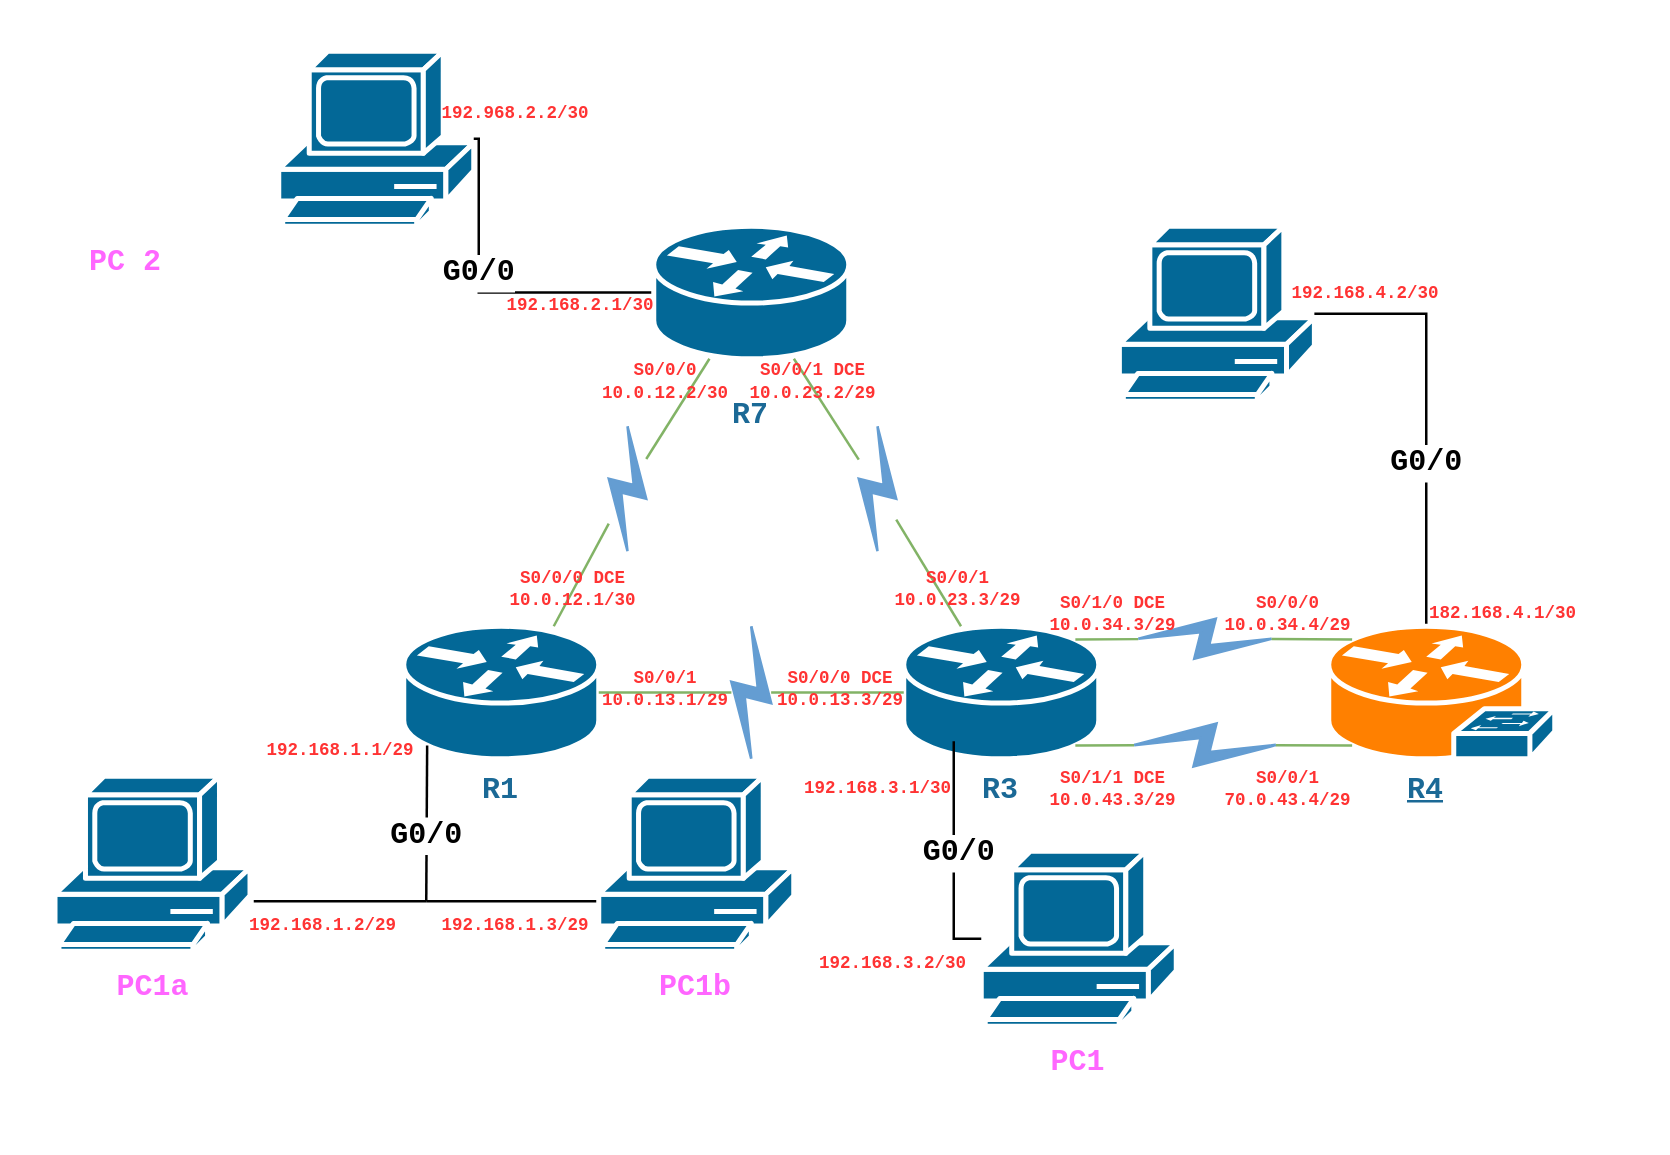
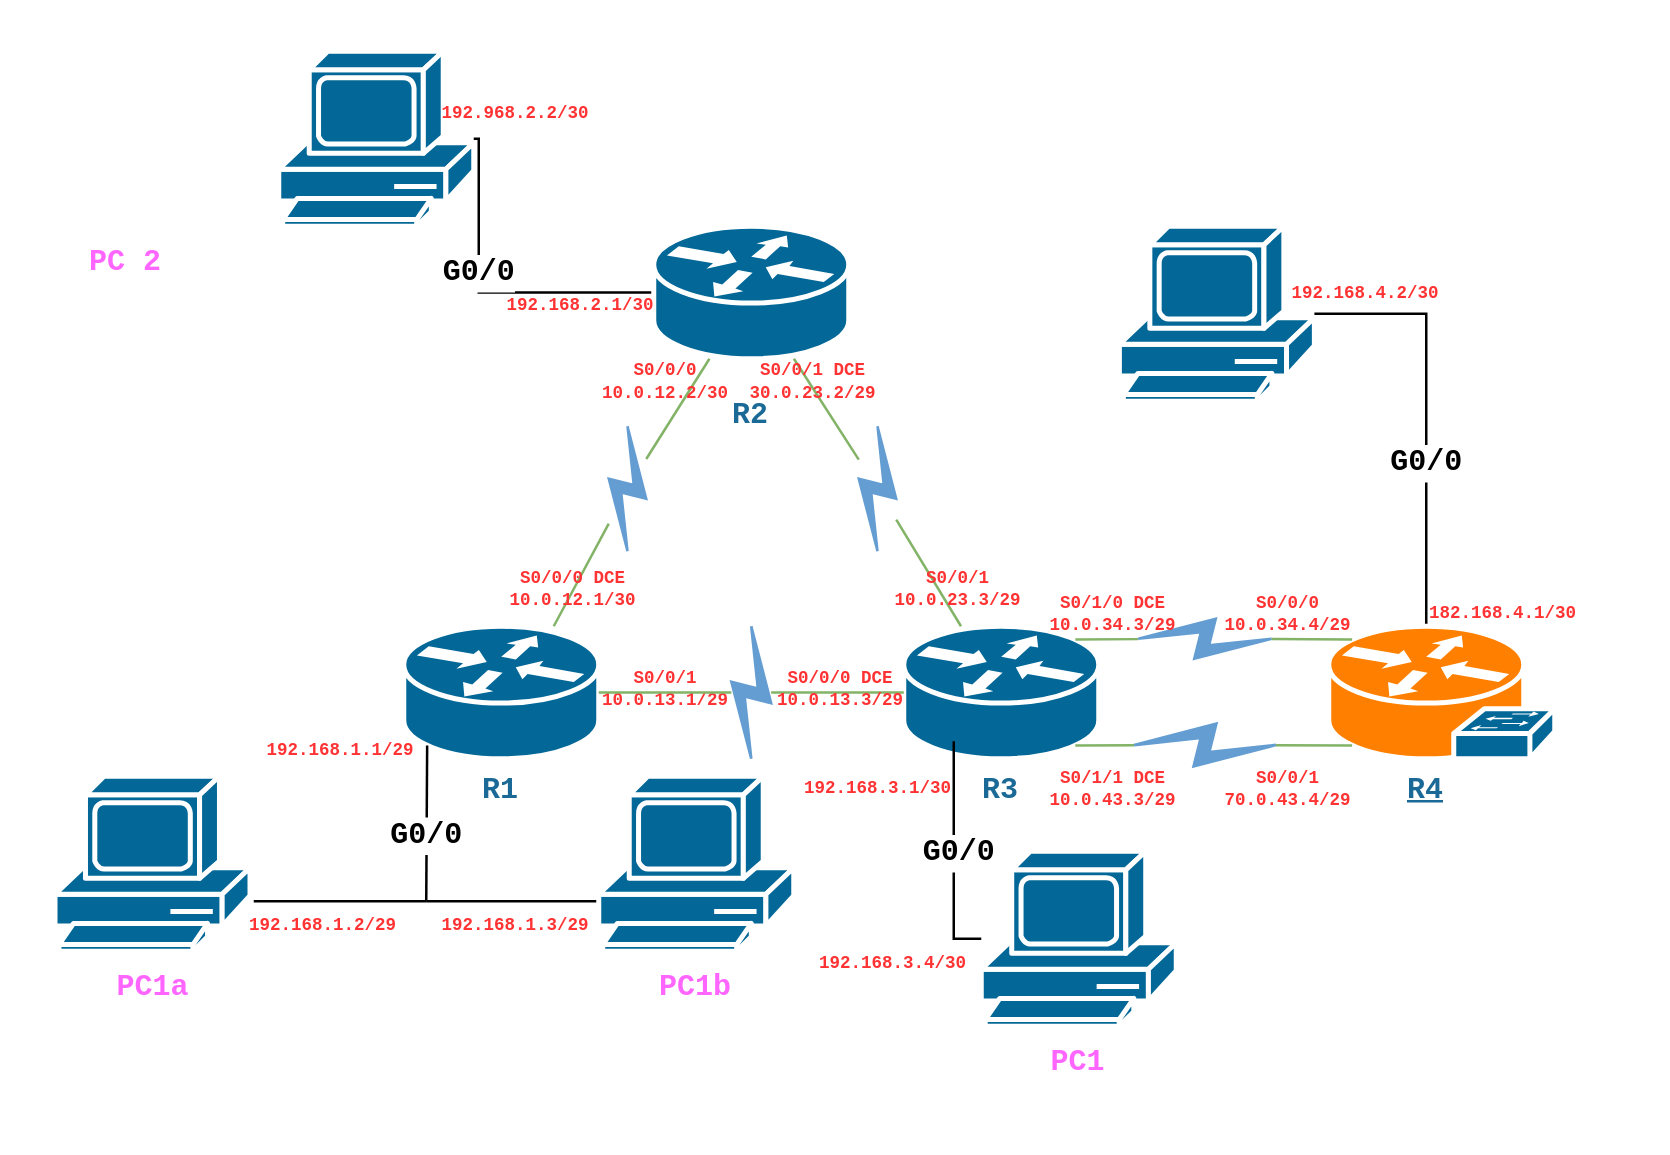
node "S0/0/1 DCE10.0.23.2/29": label "S0/0/1 DCE10.0.23.2/29" -> "S0/0/1 DCE30.0.23.2/29"
node "R7": label "R7" -> "R2"
node "192.168.3.2/30": label "192.168.3.2/30" -> "192.168.3.4/30"
